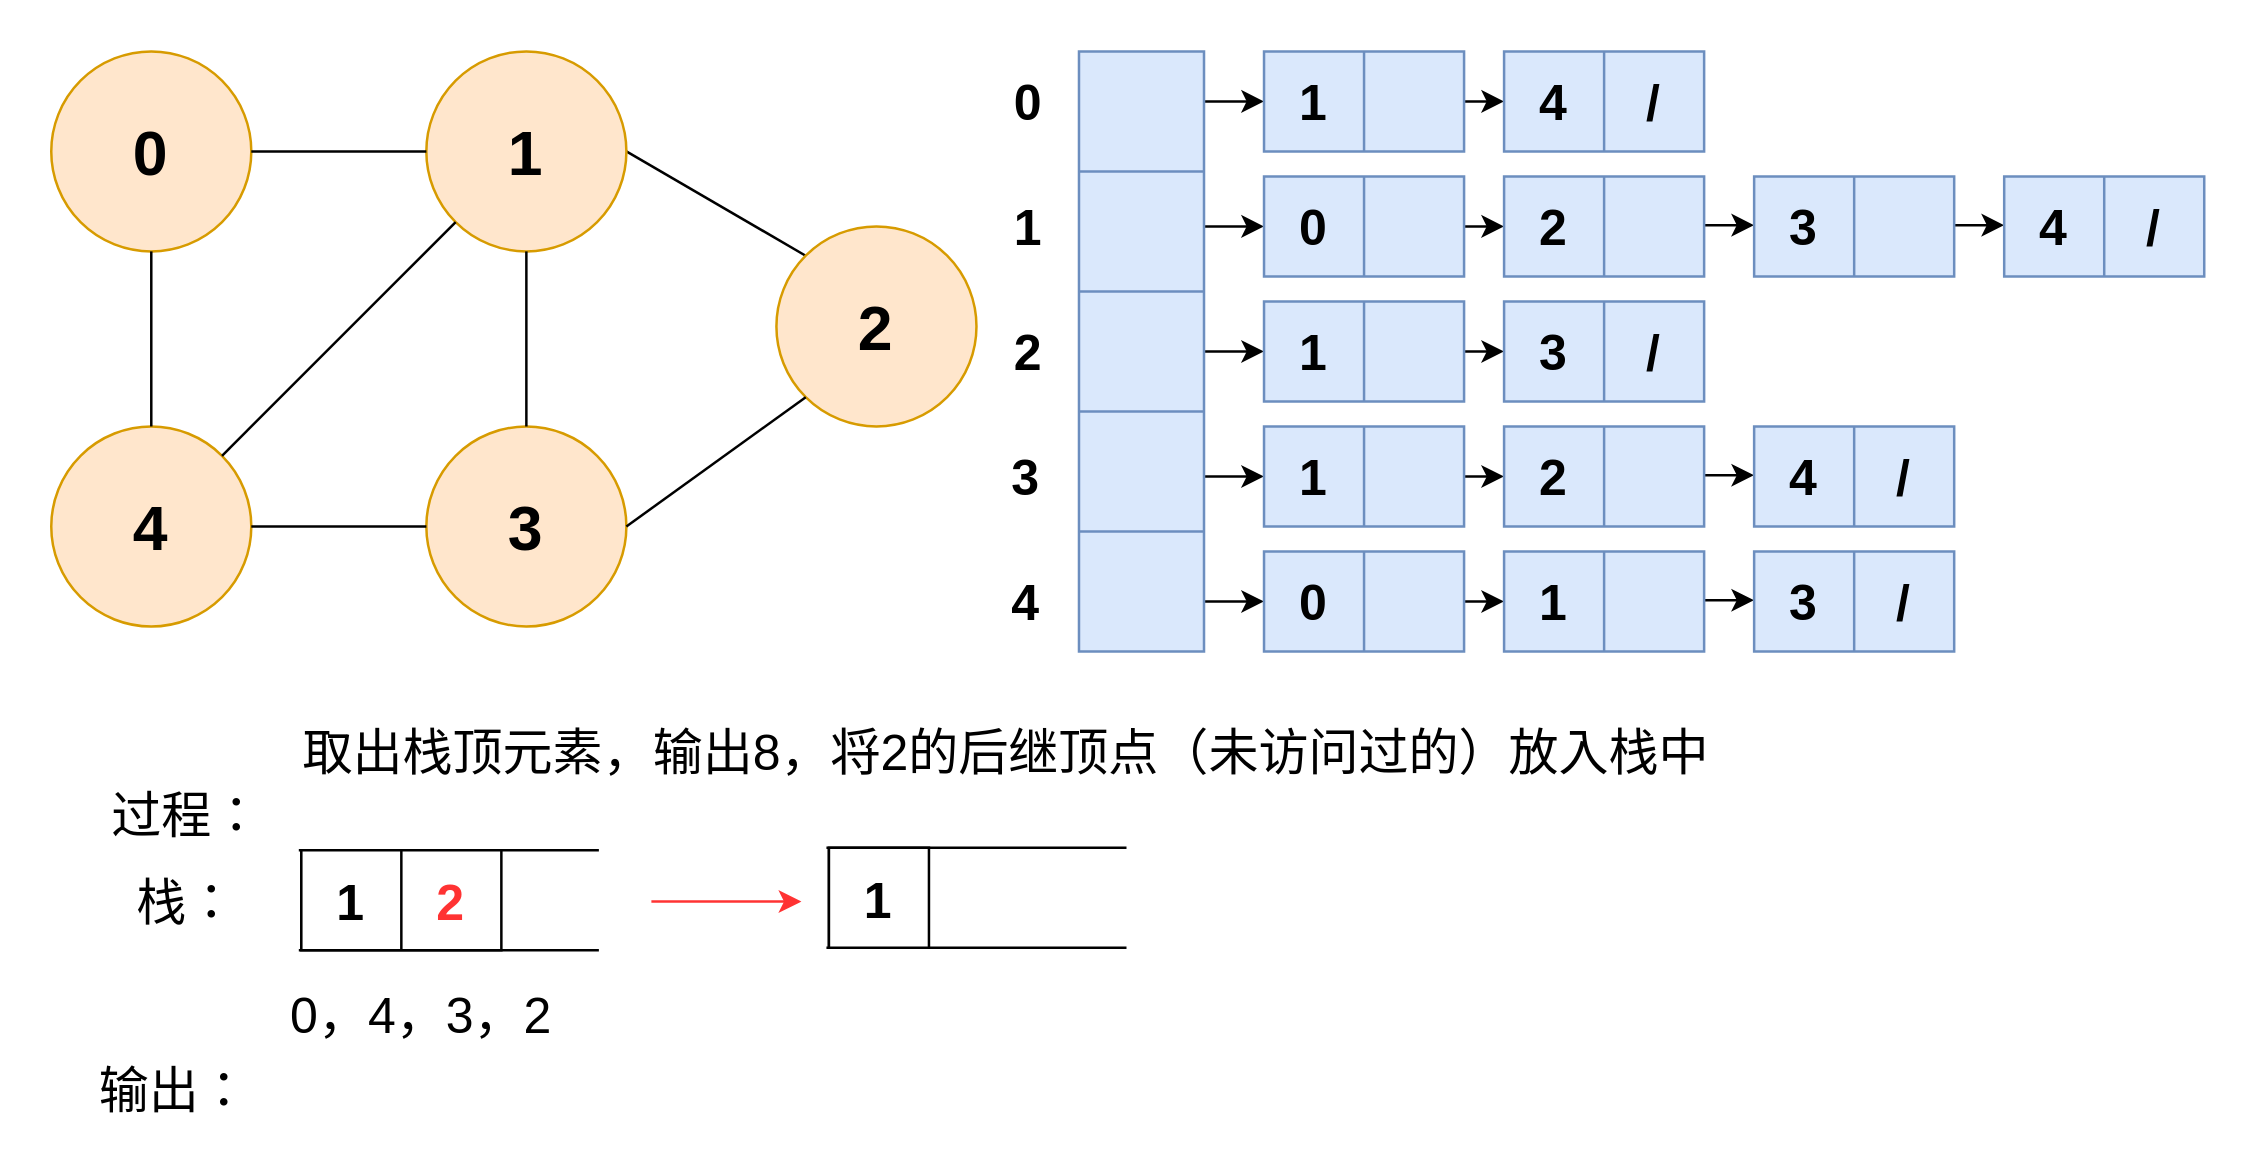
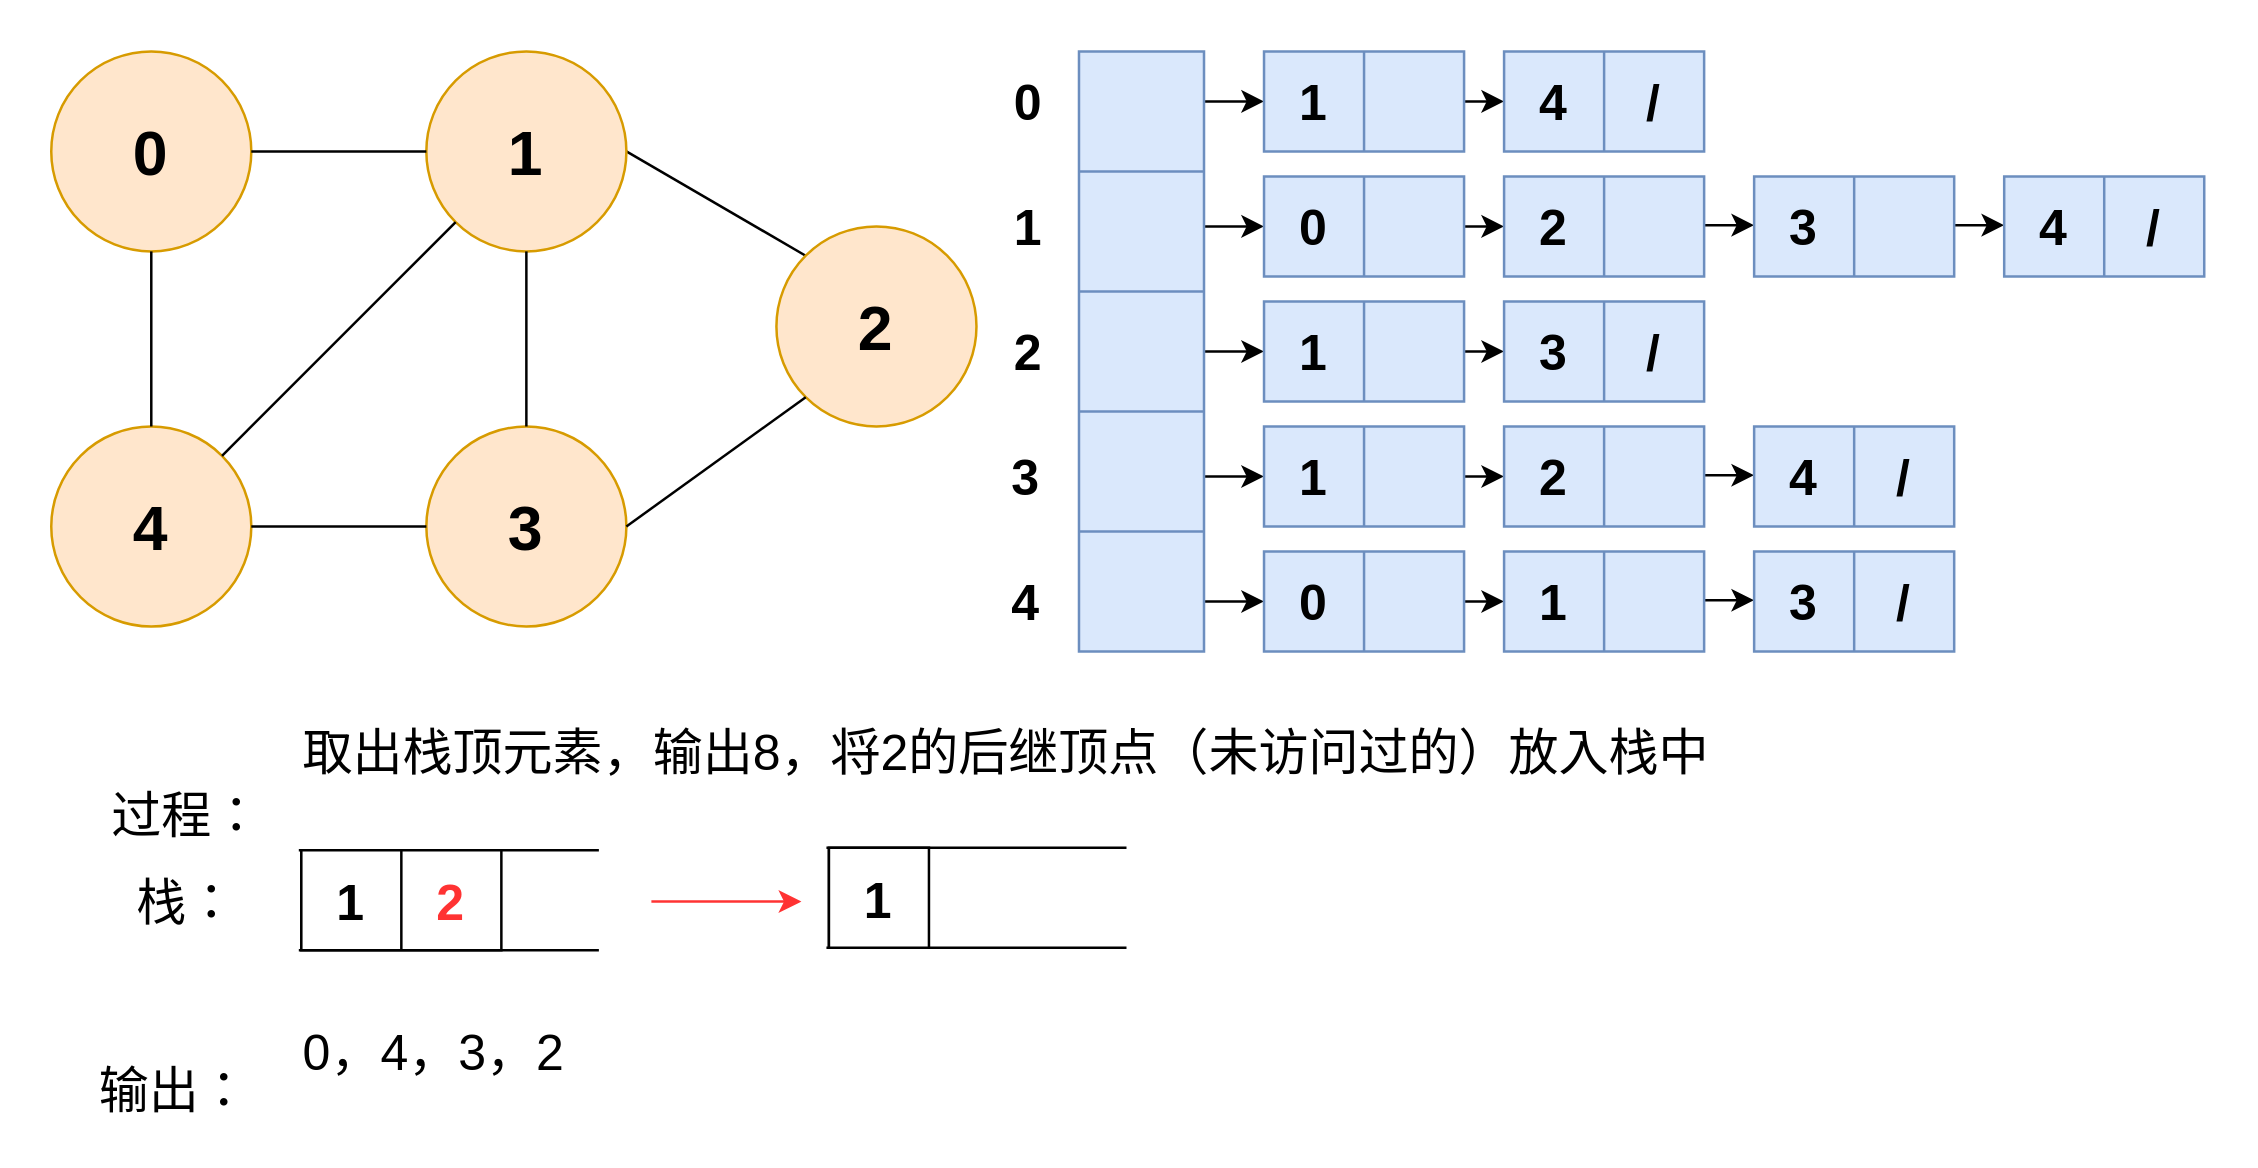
node "0，4，3，2": moved (1113, 1014) -> (1125, 1051)
